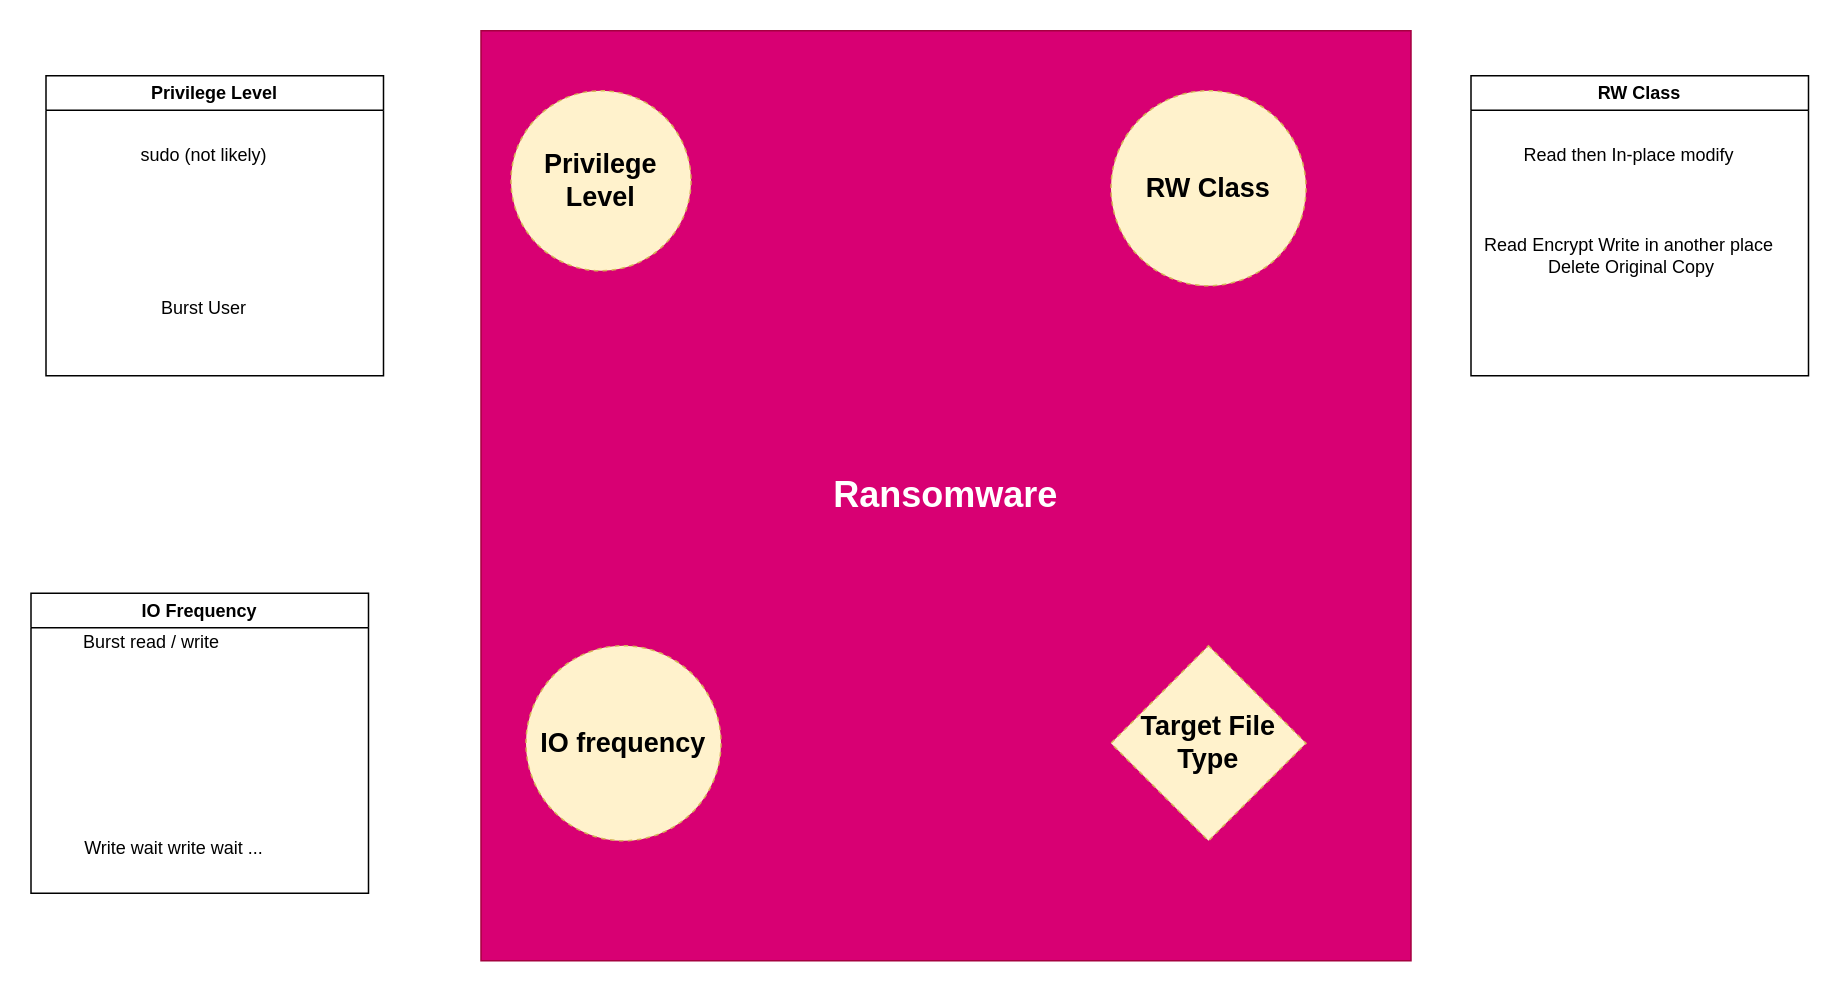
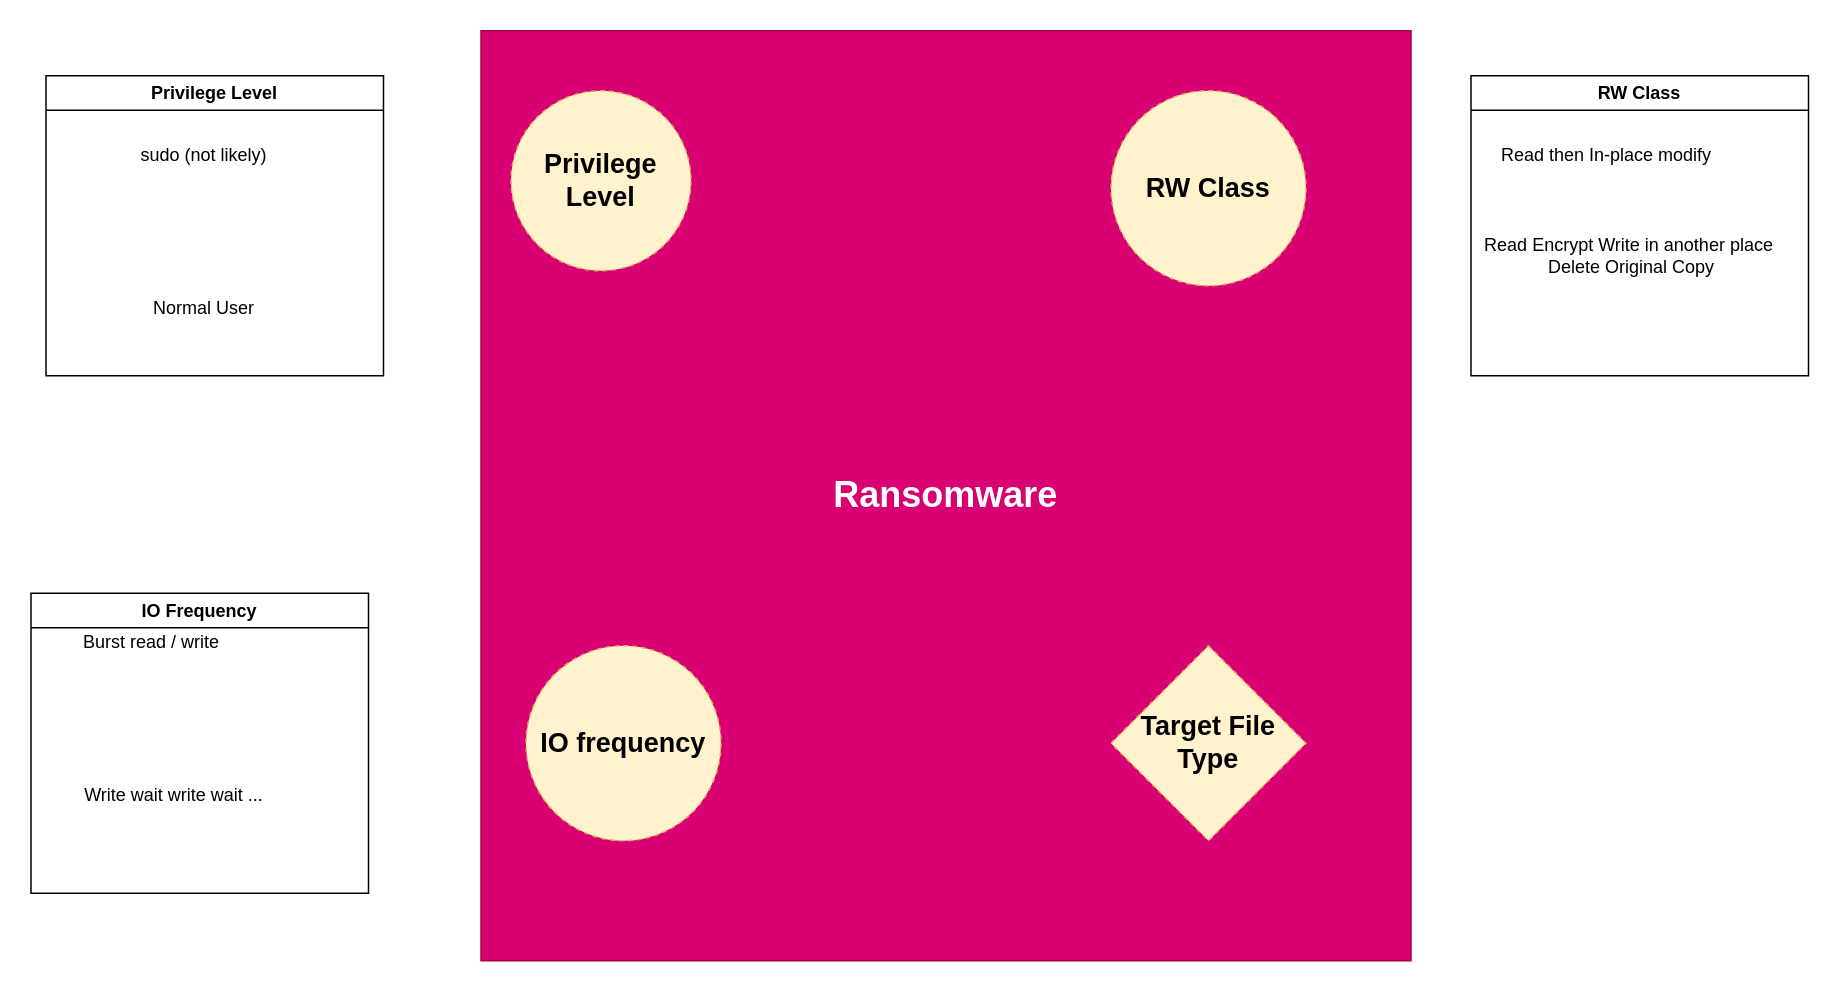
node "Read then In-place modify": moved (1628, 155) -> (1606, 155)
node "Burst User": label "Burst User" -> "Normal User"
node "Write wait write wait ...": moved (173, 848) -> (173, 796)
